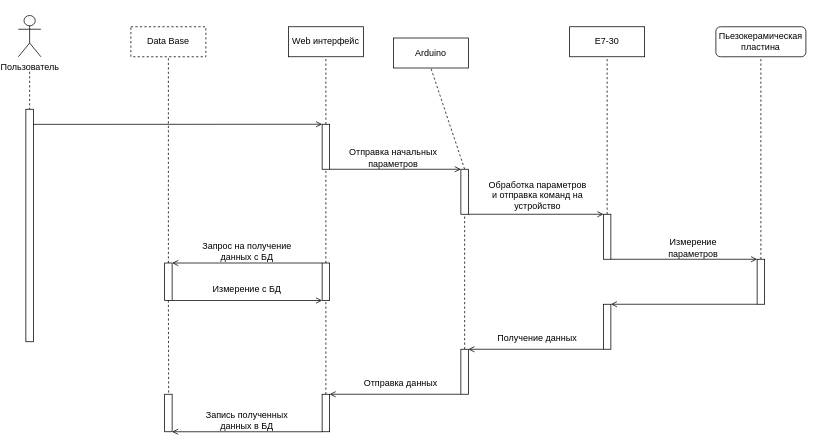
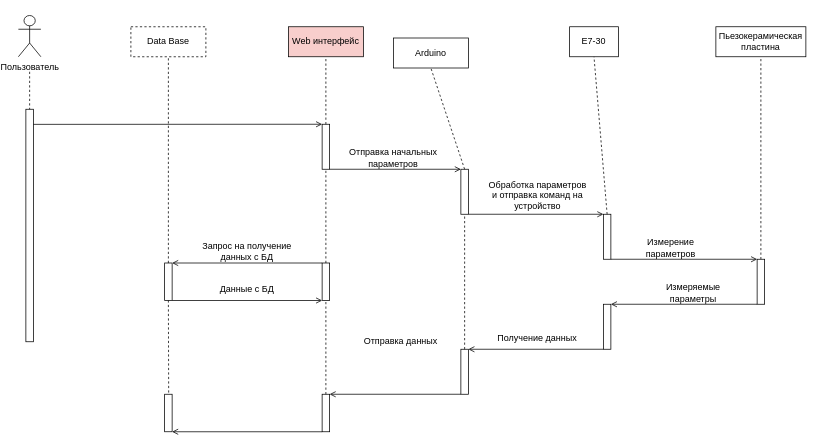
node "Web интерфейс": fillcolor #ffffff -> #f8cecc
node "E7-30": size 75x30 -> 49x30
node "Пьезокерамическая пластина": shape rounded rectangle -> rectangle
node "Измерение параметров": moved (693, 248) -> (671, 248)
node "Измерение с БД": label "Измерение с БД" -> "Данные с БД"
node "Измеряемые параметры": added
node "Отправка данных": moved (401, 383) -> (401, 342)
node "Запись полученных данных в БД": removed
